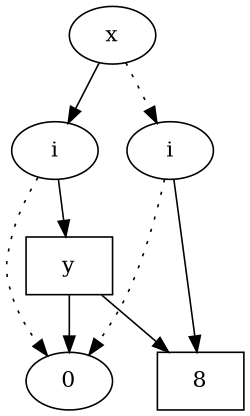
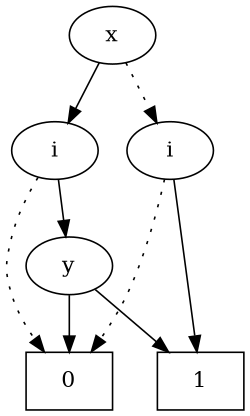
node "y": shape box -> ellipse
node "0": shape ellipse -> box
node "8": label "8" -> "1"
